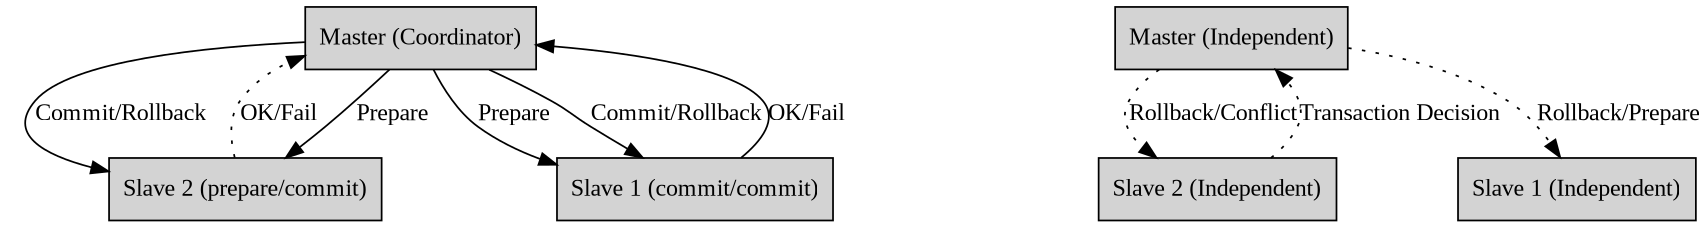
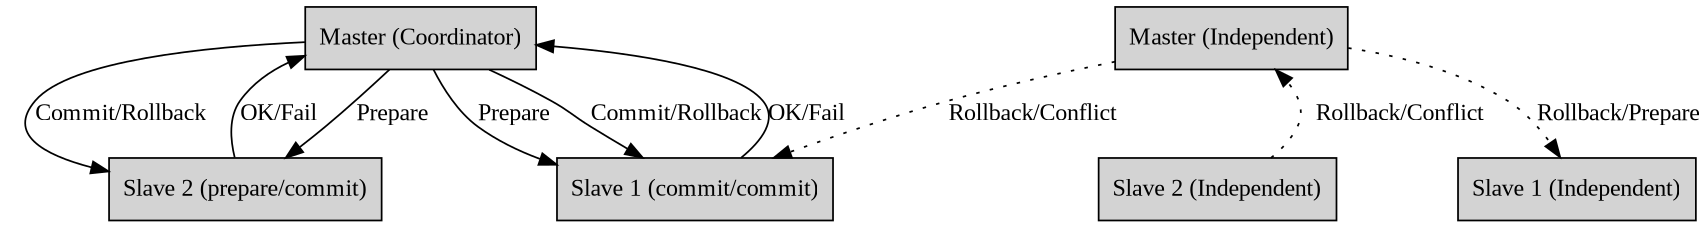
edge "Slave 2 (prepare/commit)" -> "Master (Coordinator)": style dotted -> solid
edge "Master (Independent)" -> "Slave 2 (Independent)": now "Master (Independent)" -> "Slave 1 (commit/commit)"
edge "Slave 2 (Independent)" -> "Master (Independent)": label "Transaction Decision" -> "Rollback/Conflict"
